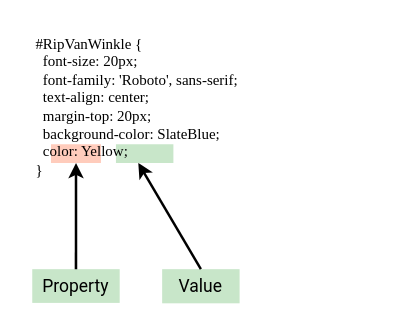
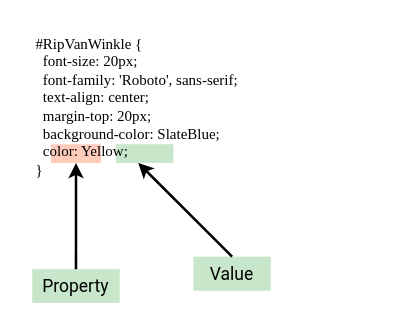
node "Value": moved (201, 286) -> (232, 274)
